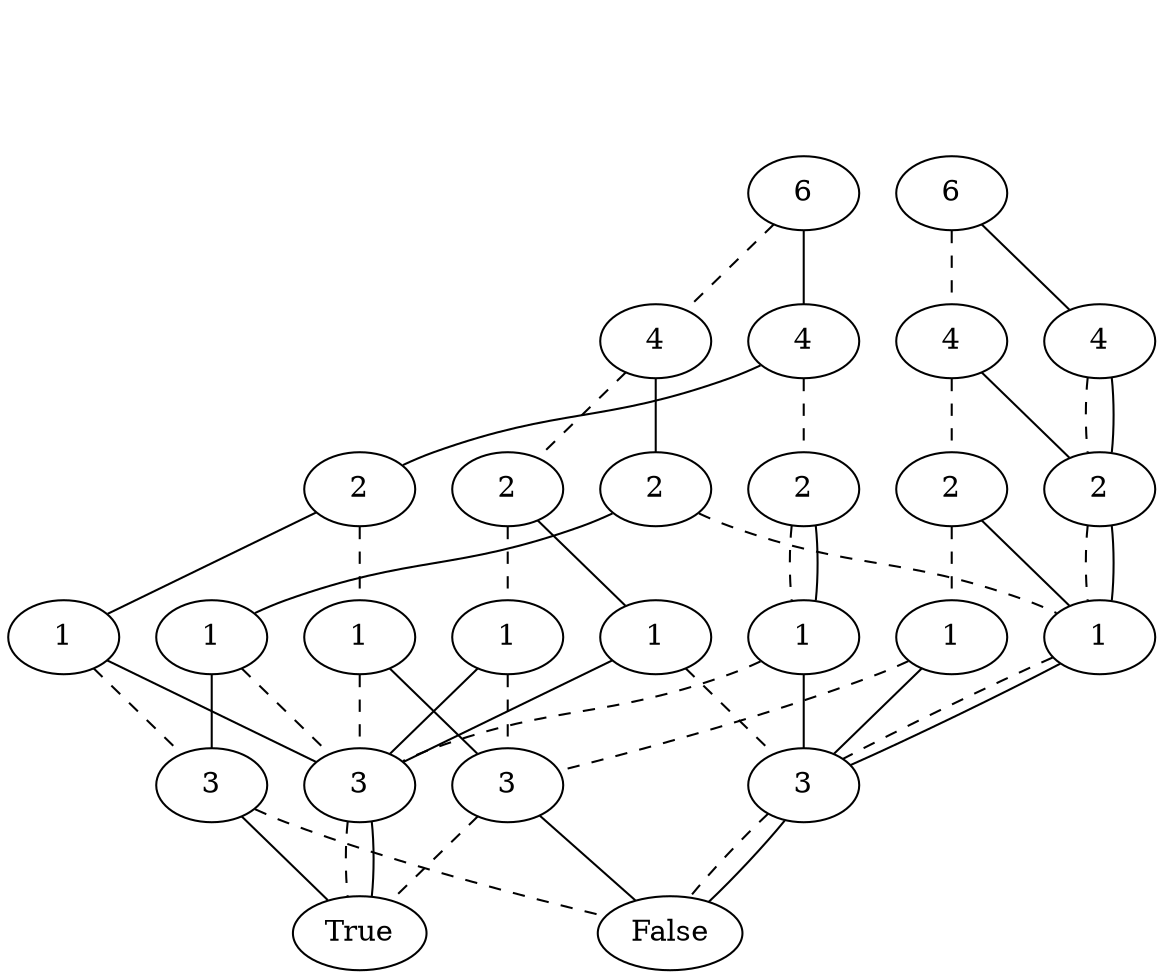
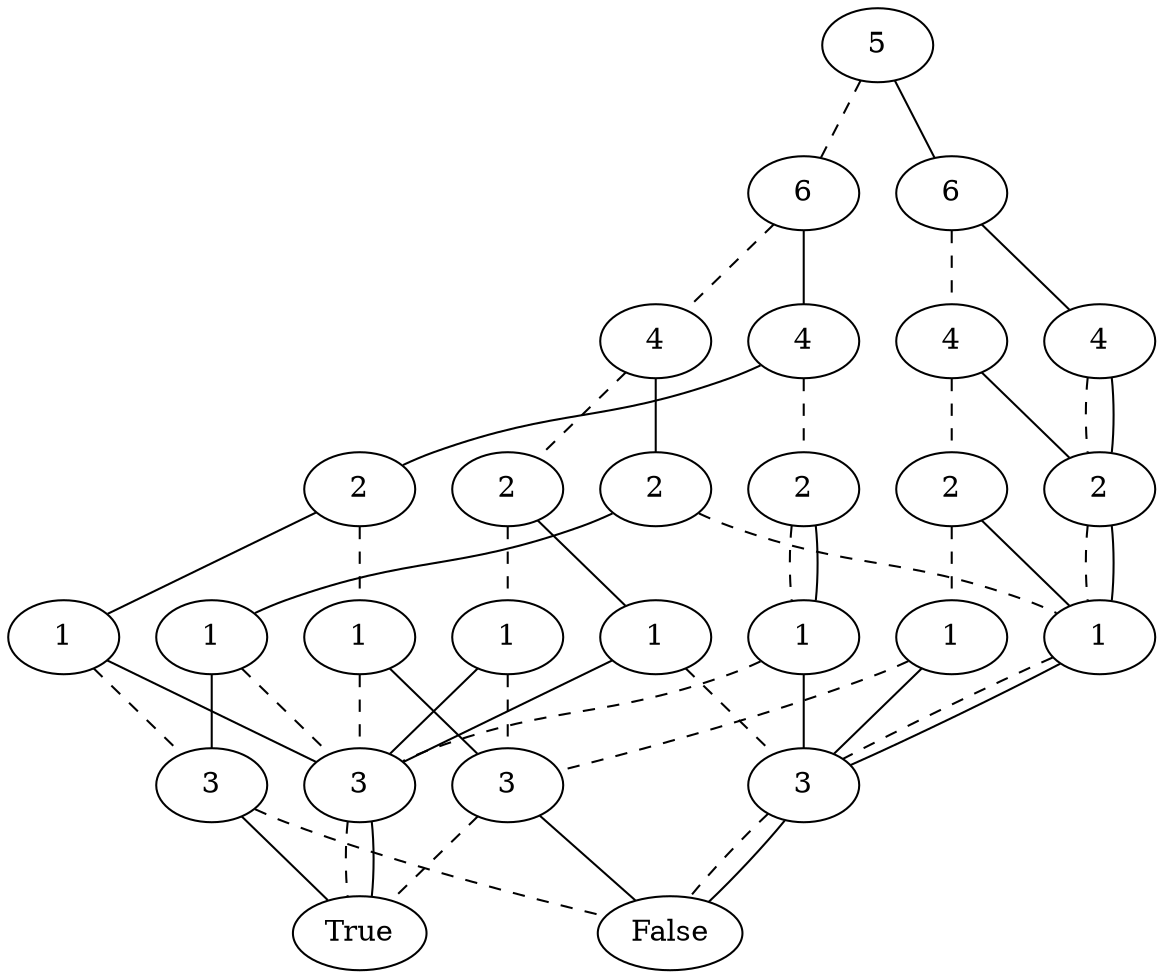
node "5": added
